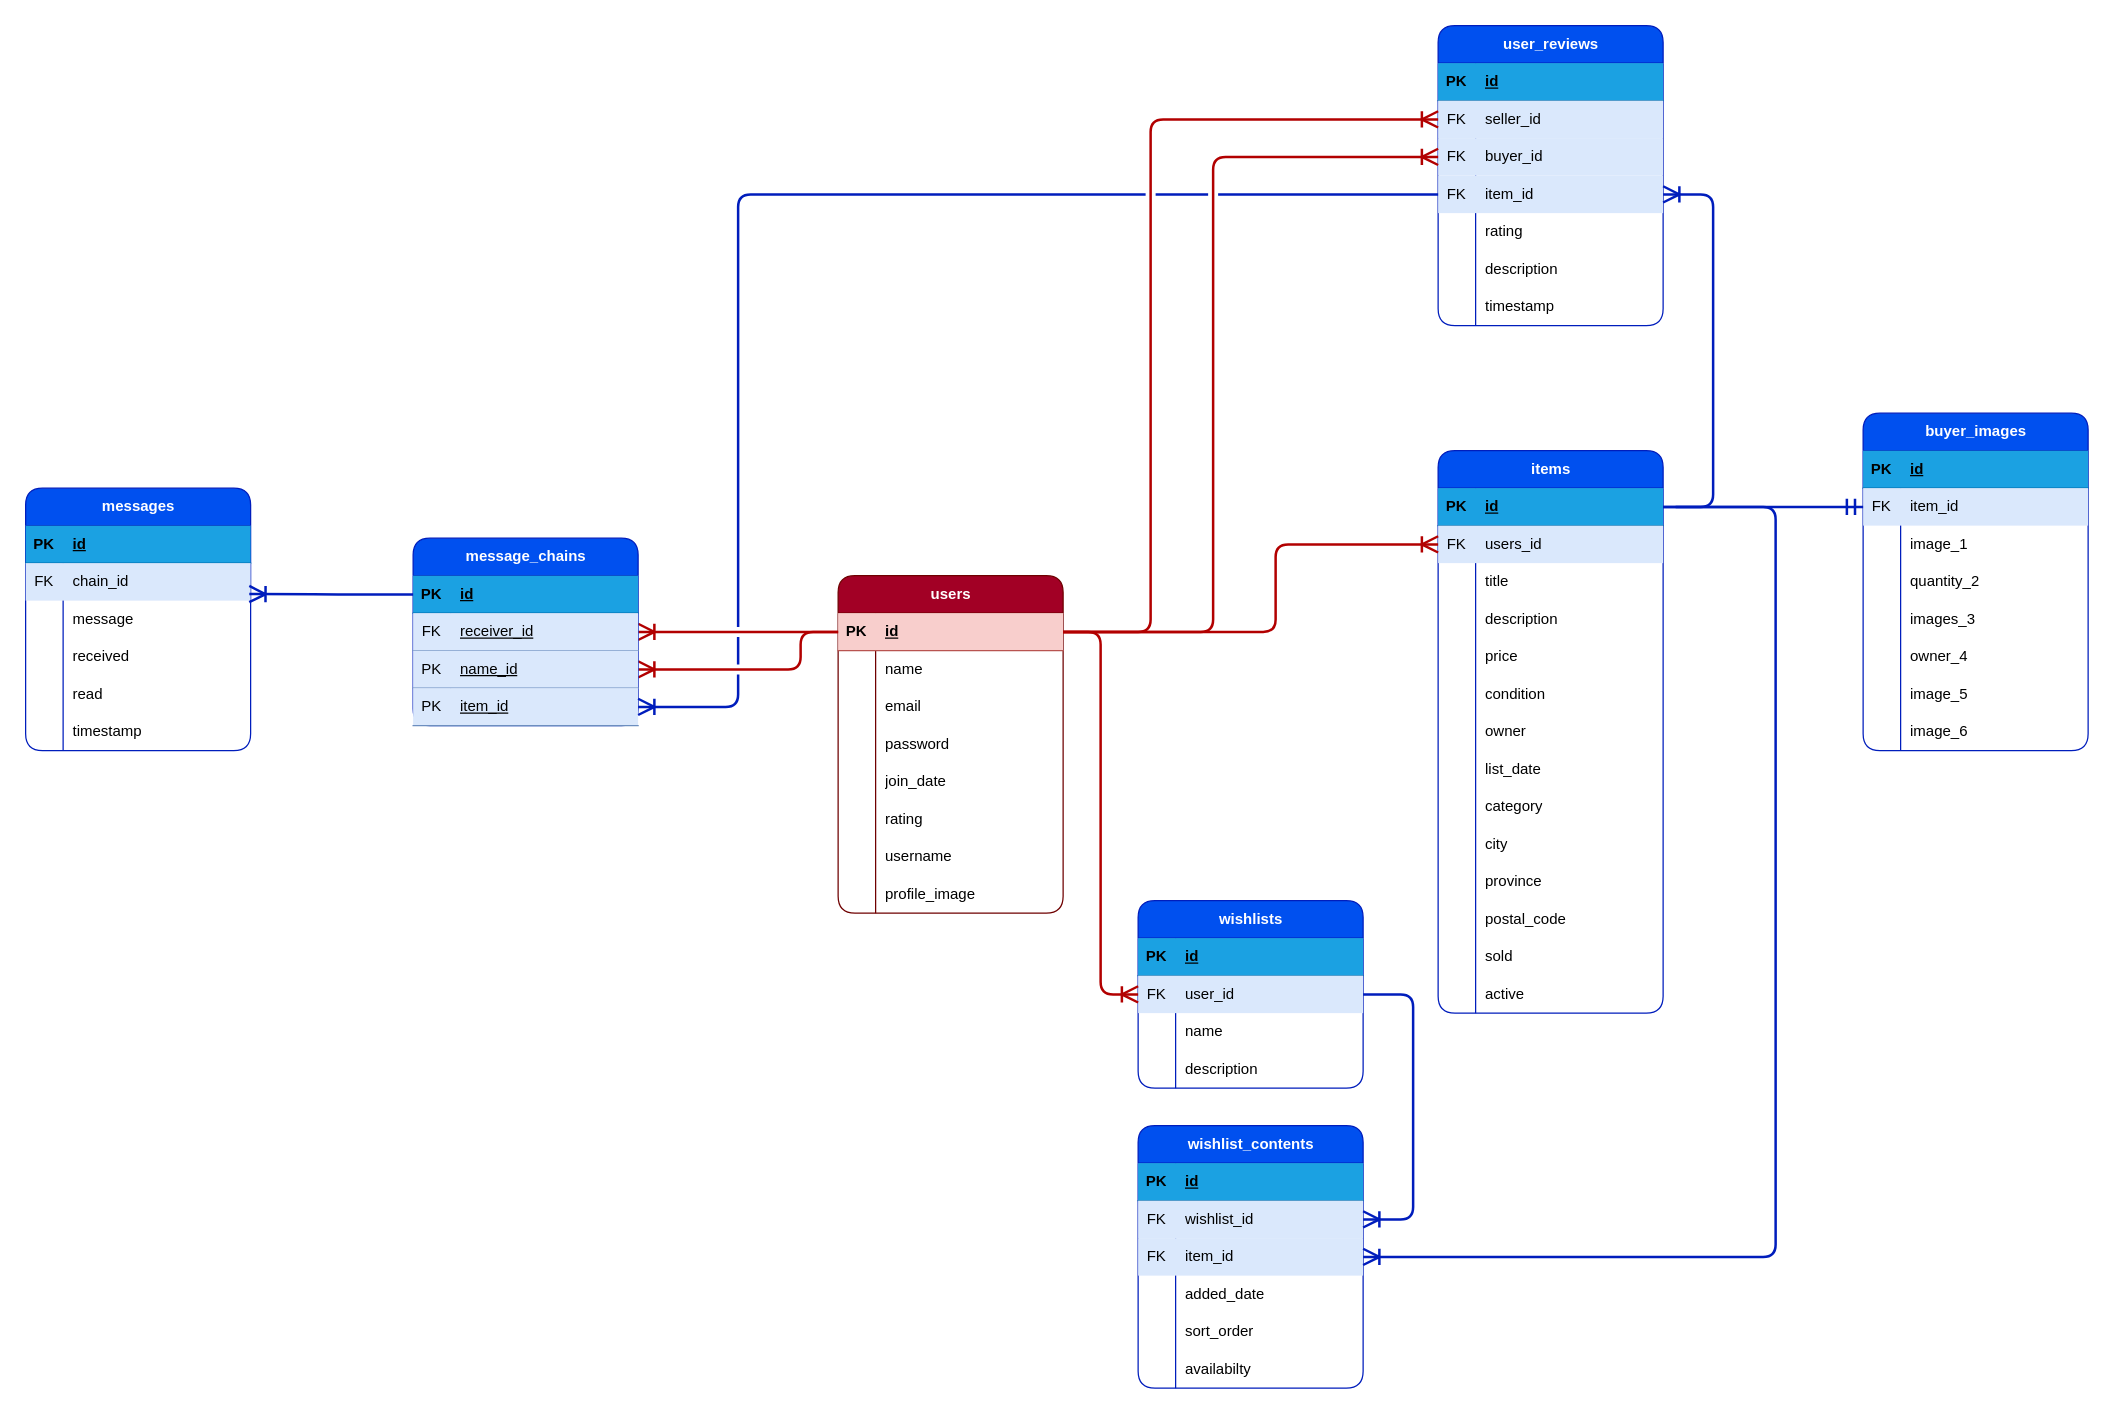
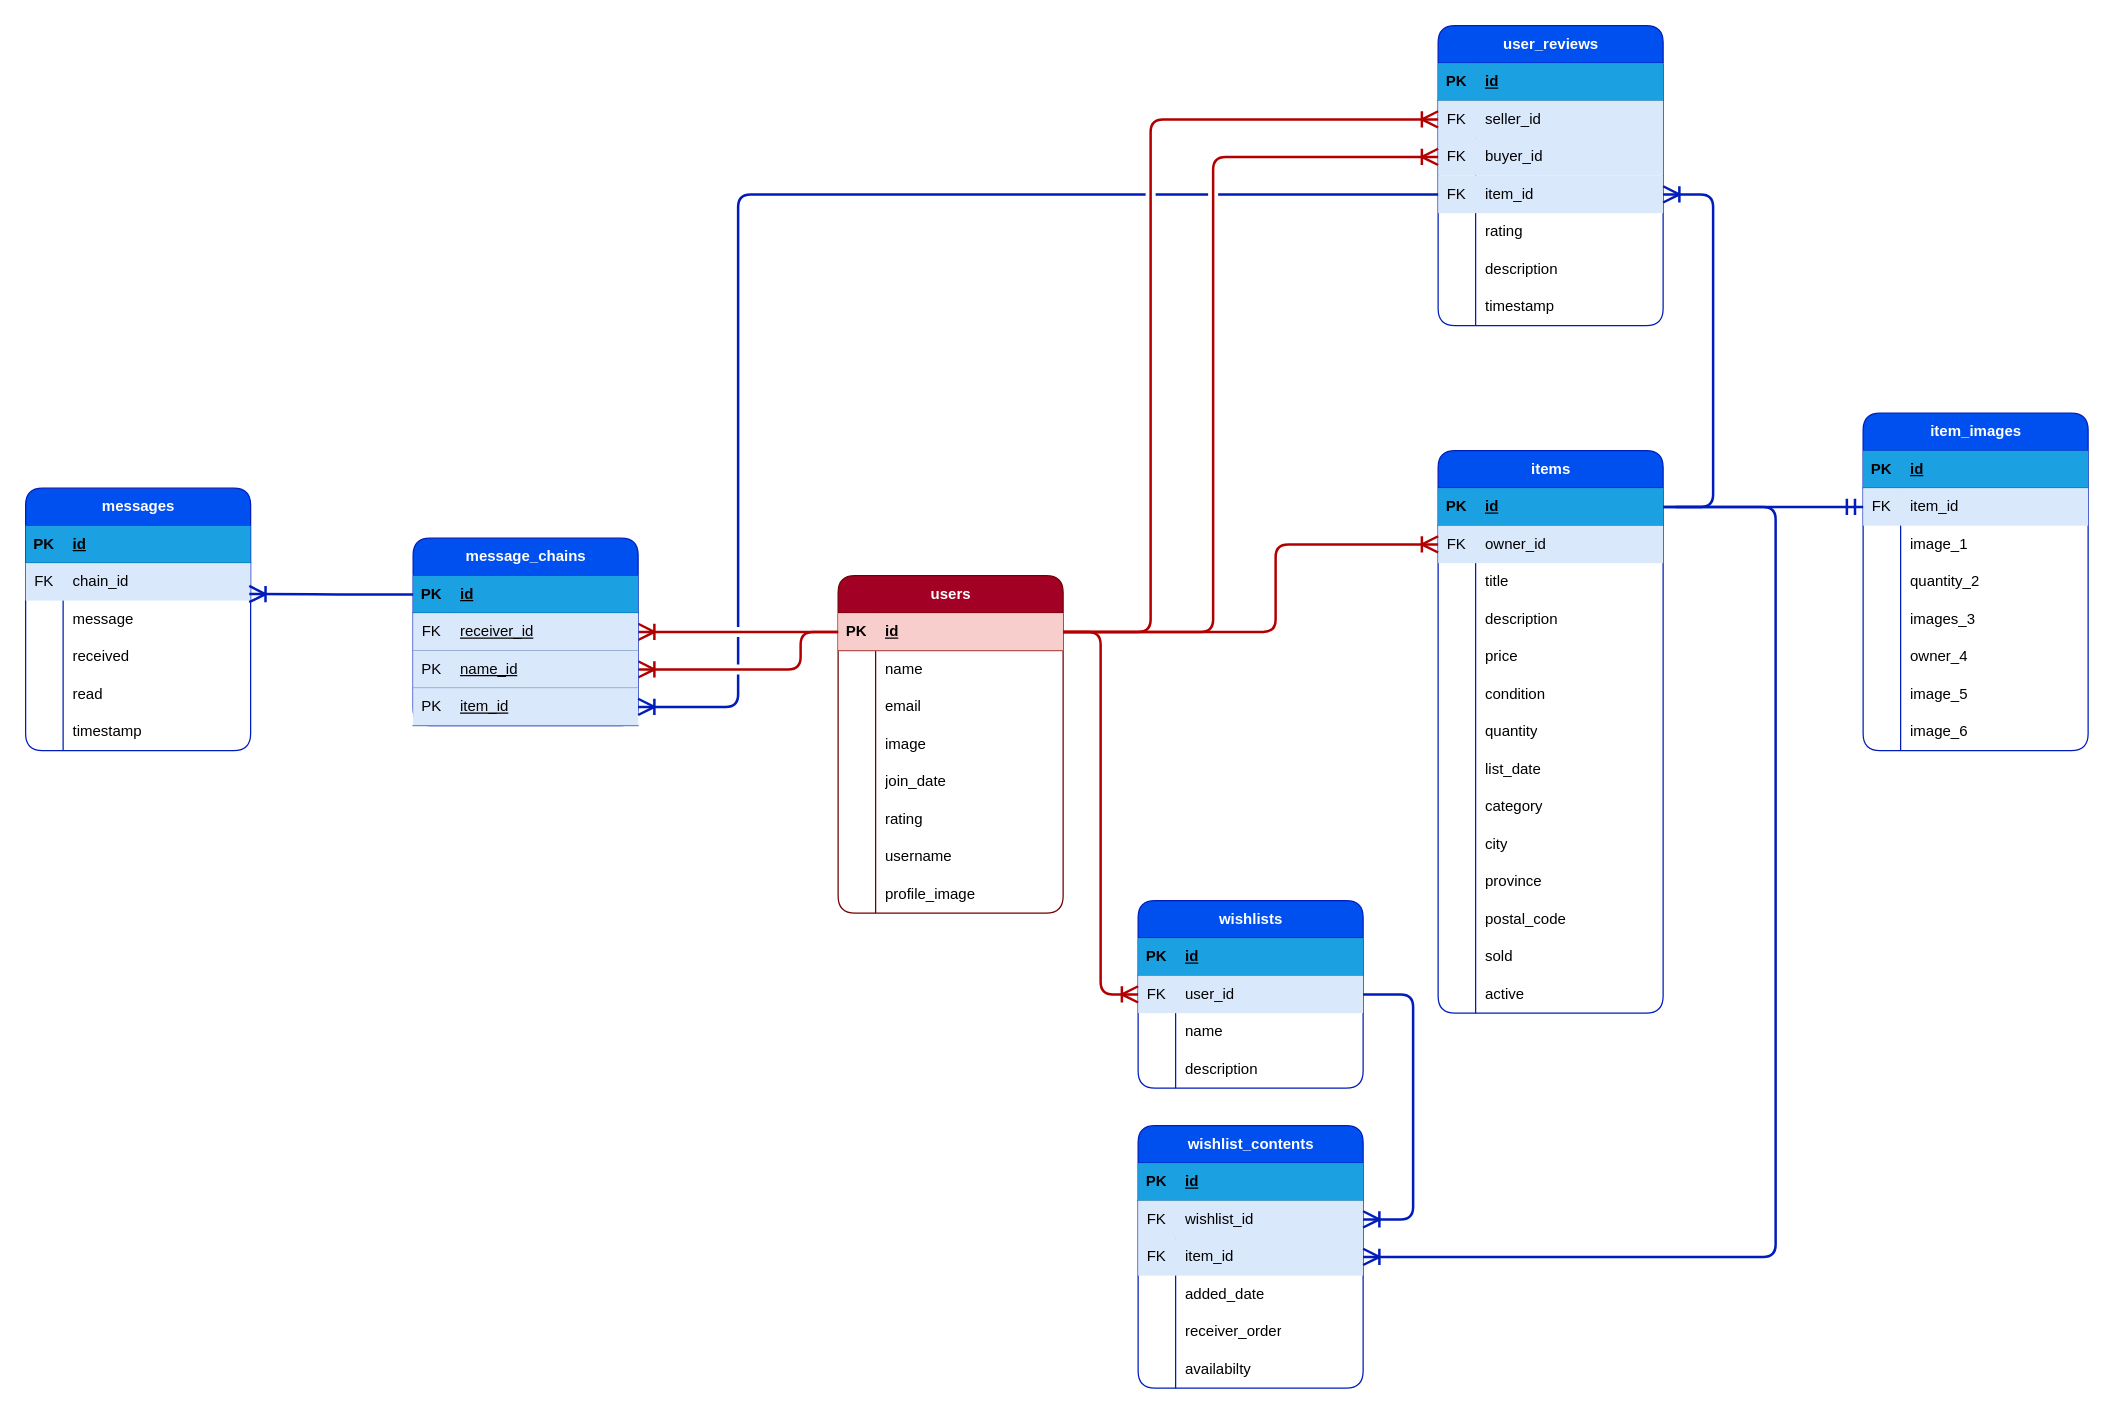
node "buyer_images": label "buyer_images" -> "item_images"
node "users_id": label "users_id" -> "owner_id"
node "owner": label "owner" -> "quantity"
node "password": label "password" -> "image"
node "sort_order": label "sort_order" -> "receiver_order"
